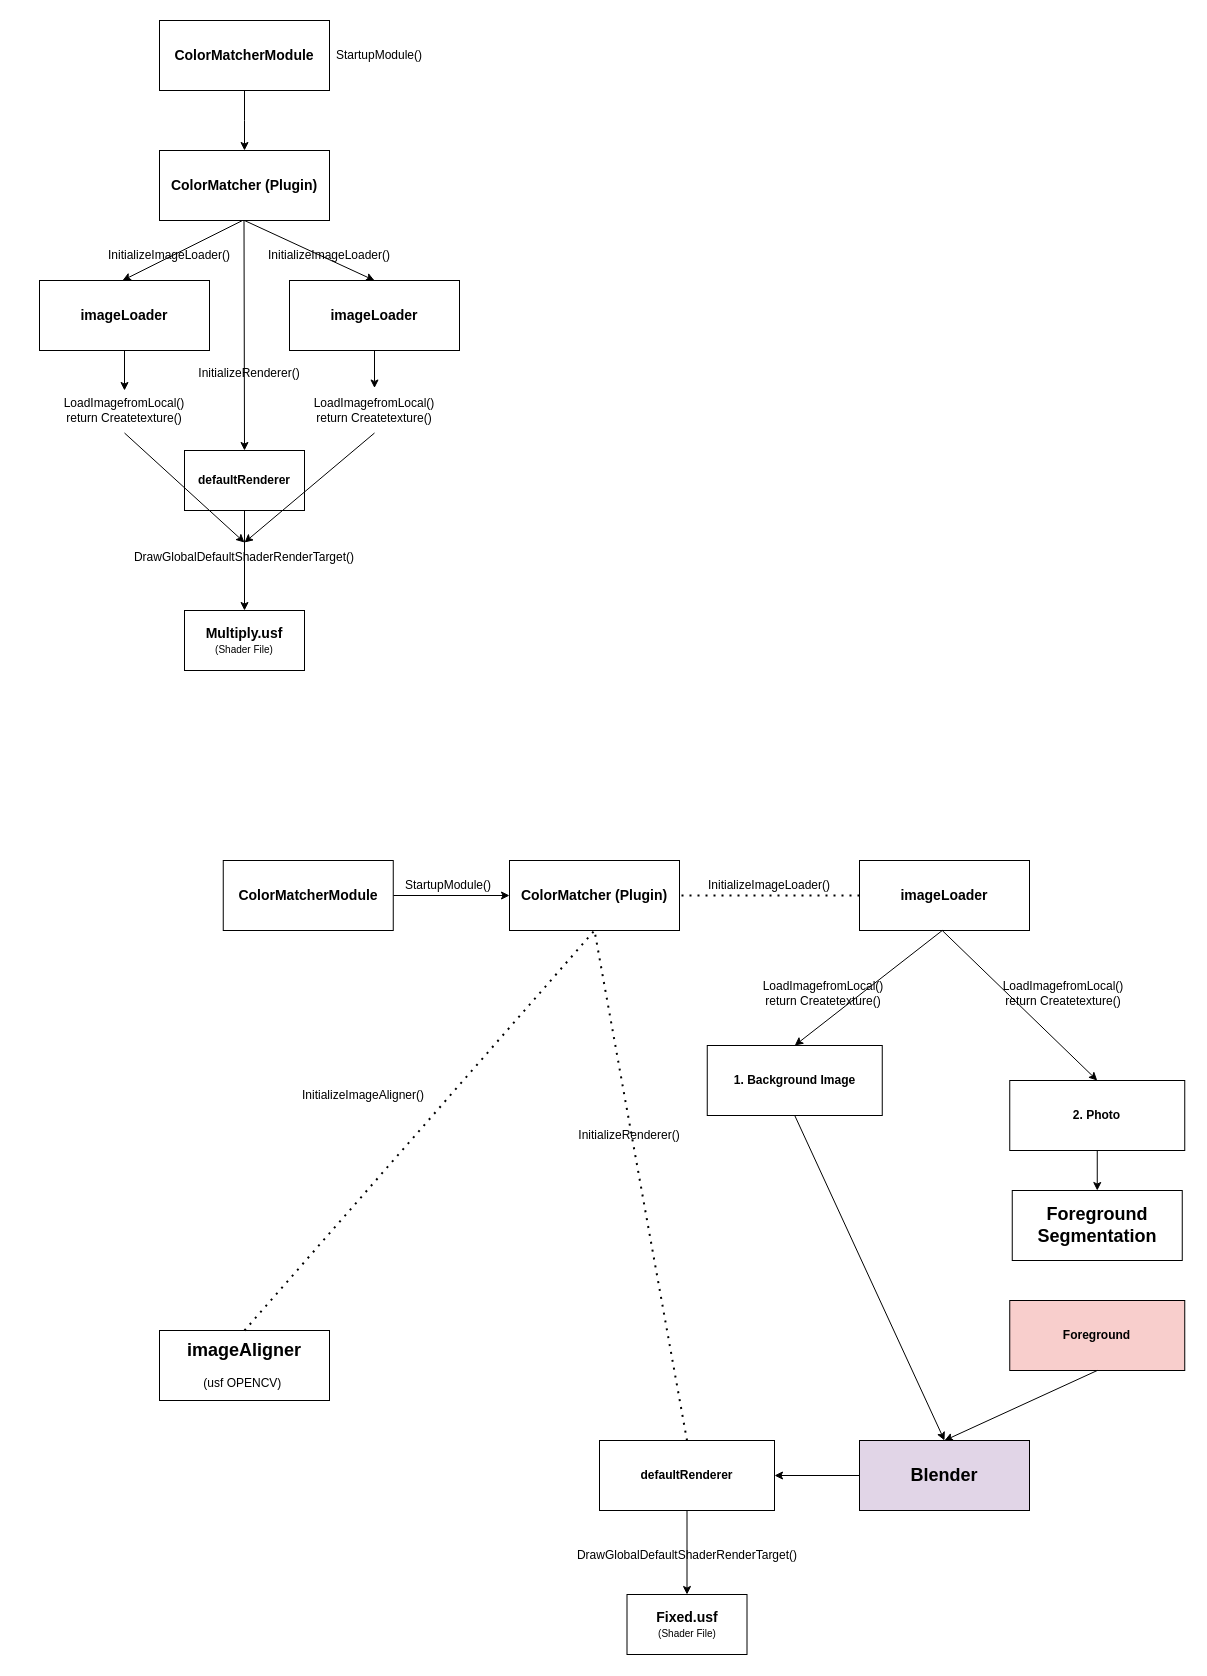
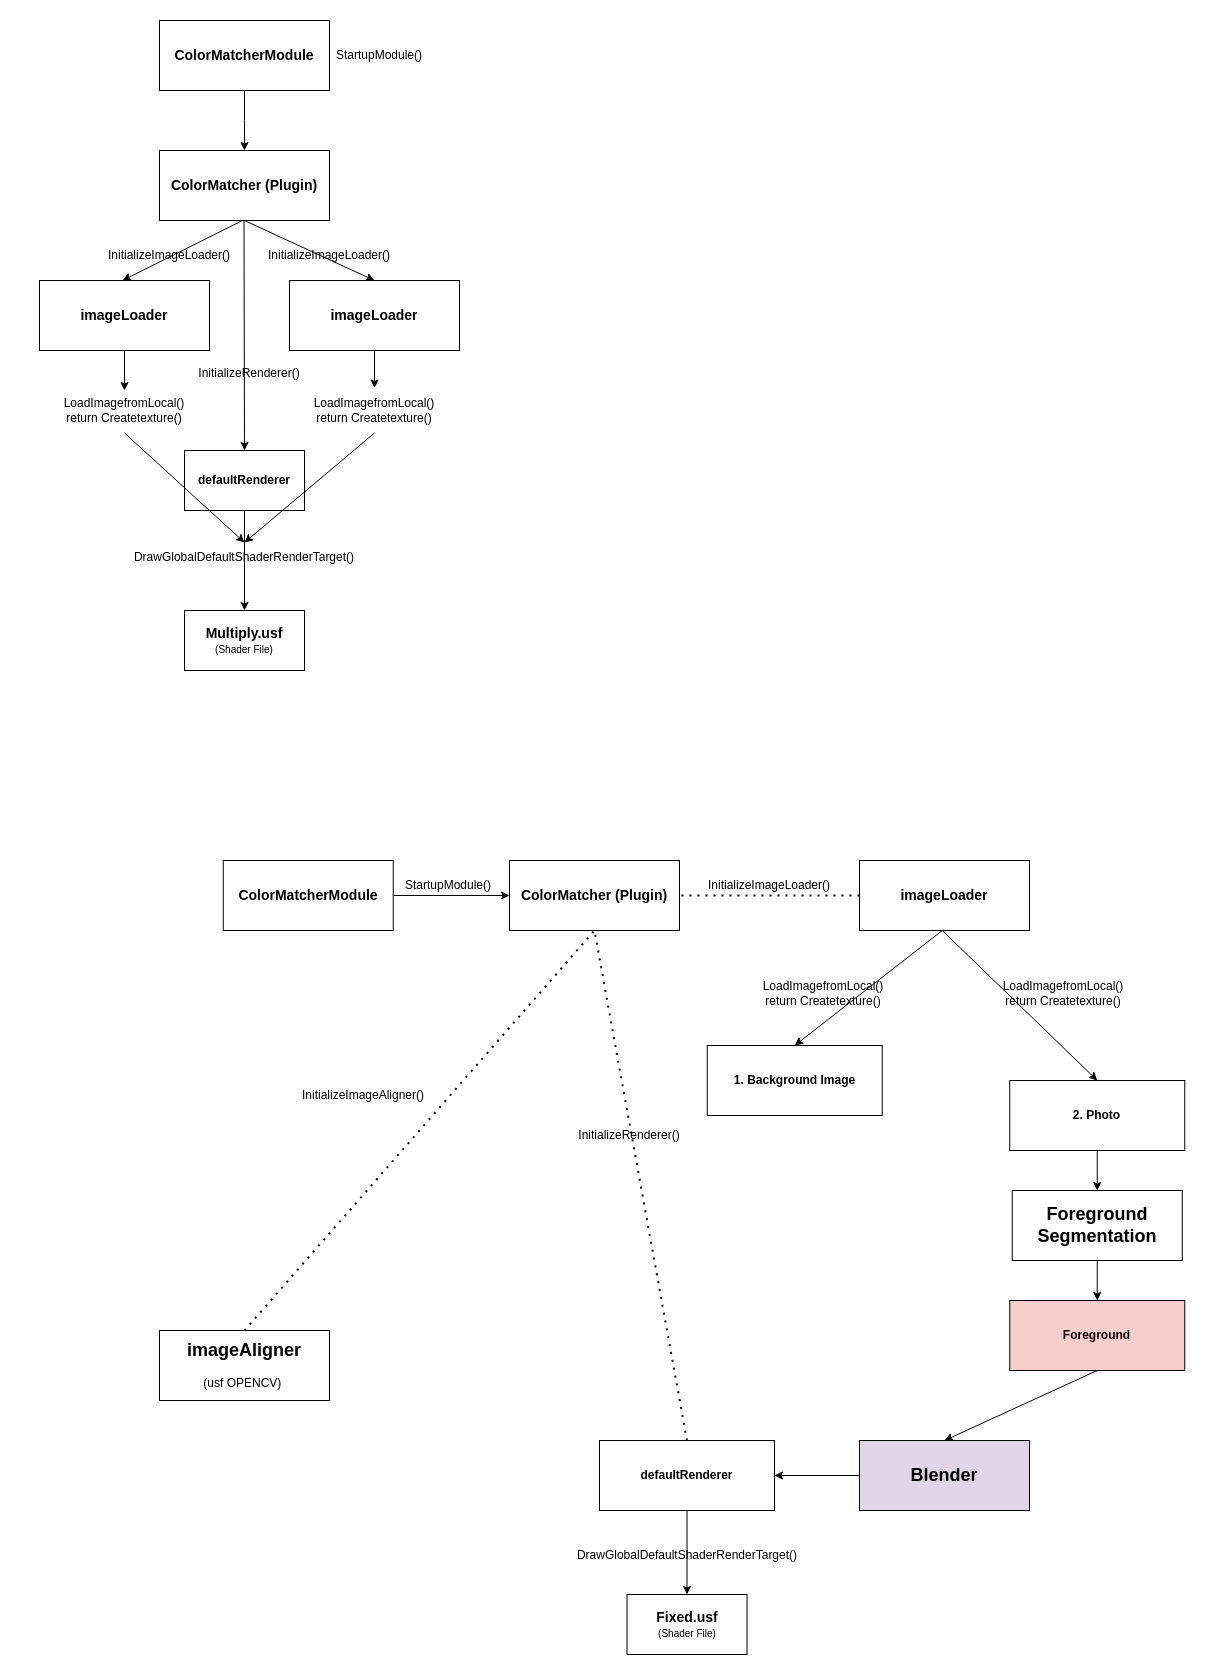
edge "1. Background Image" -> "Blender": removed
edge "Foreground Segmentation" -> "Foreground": added
